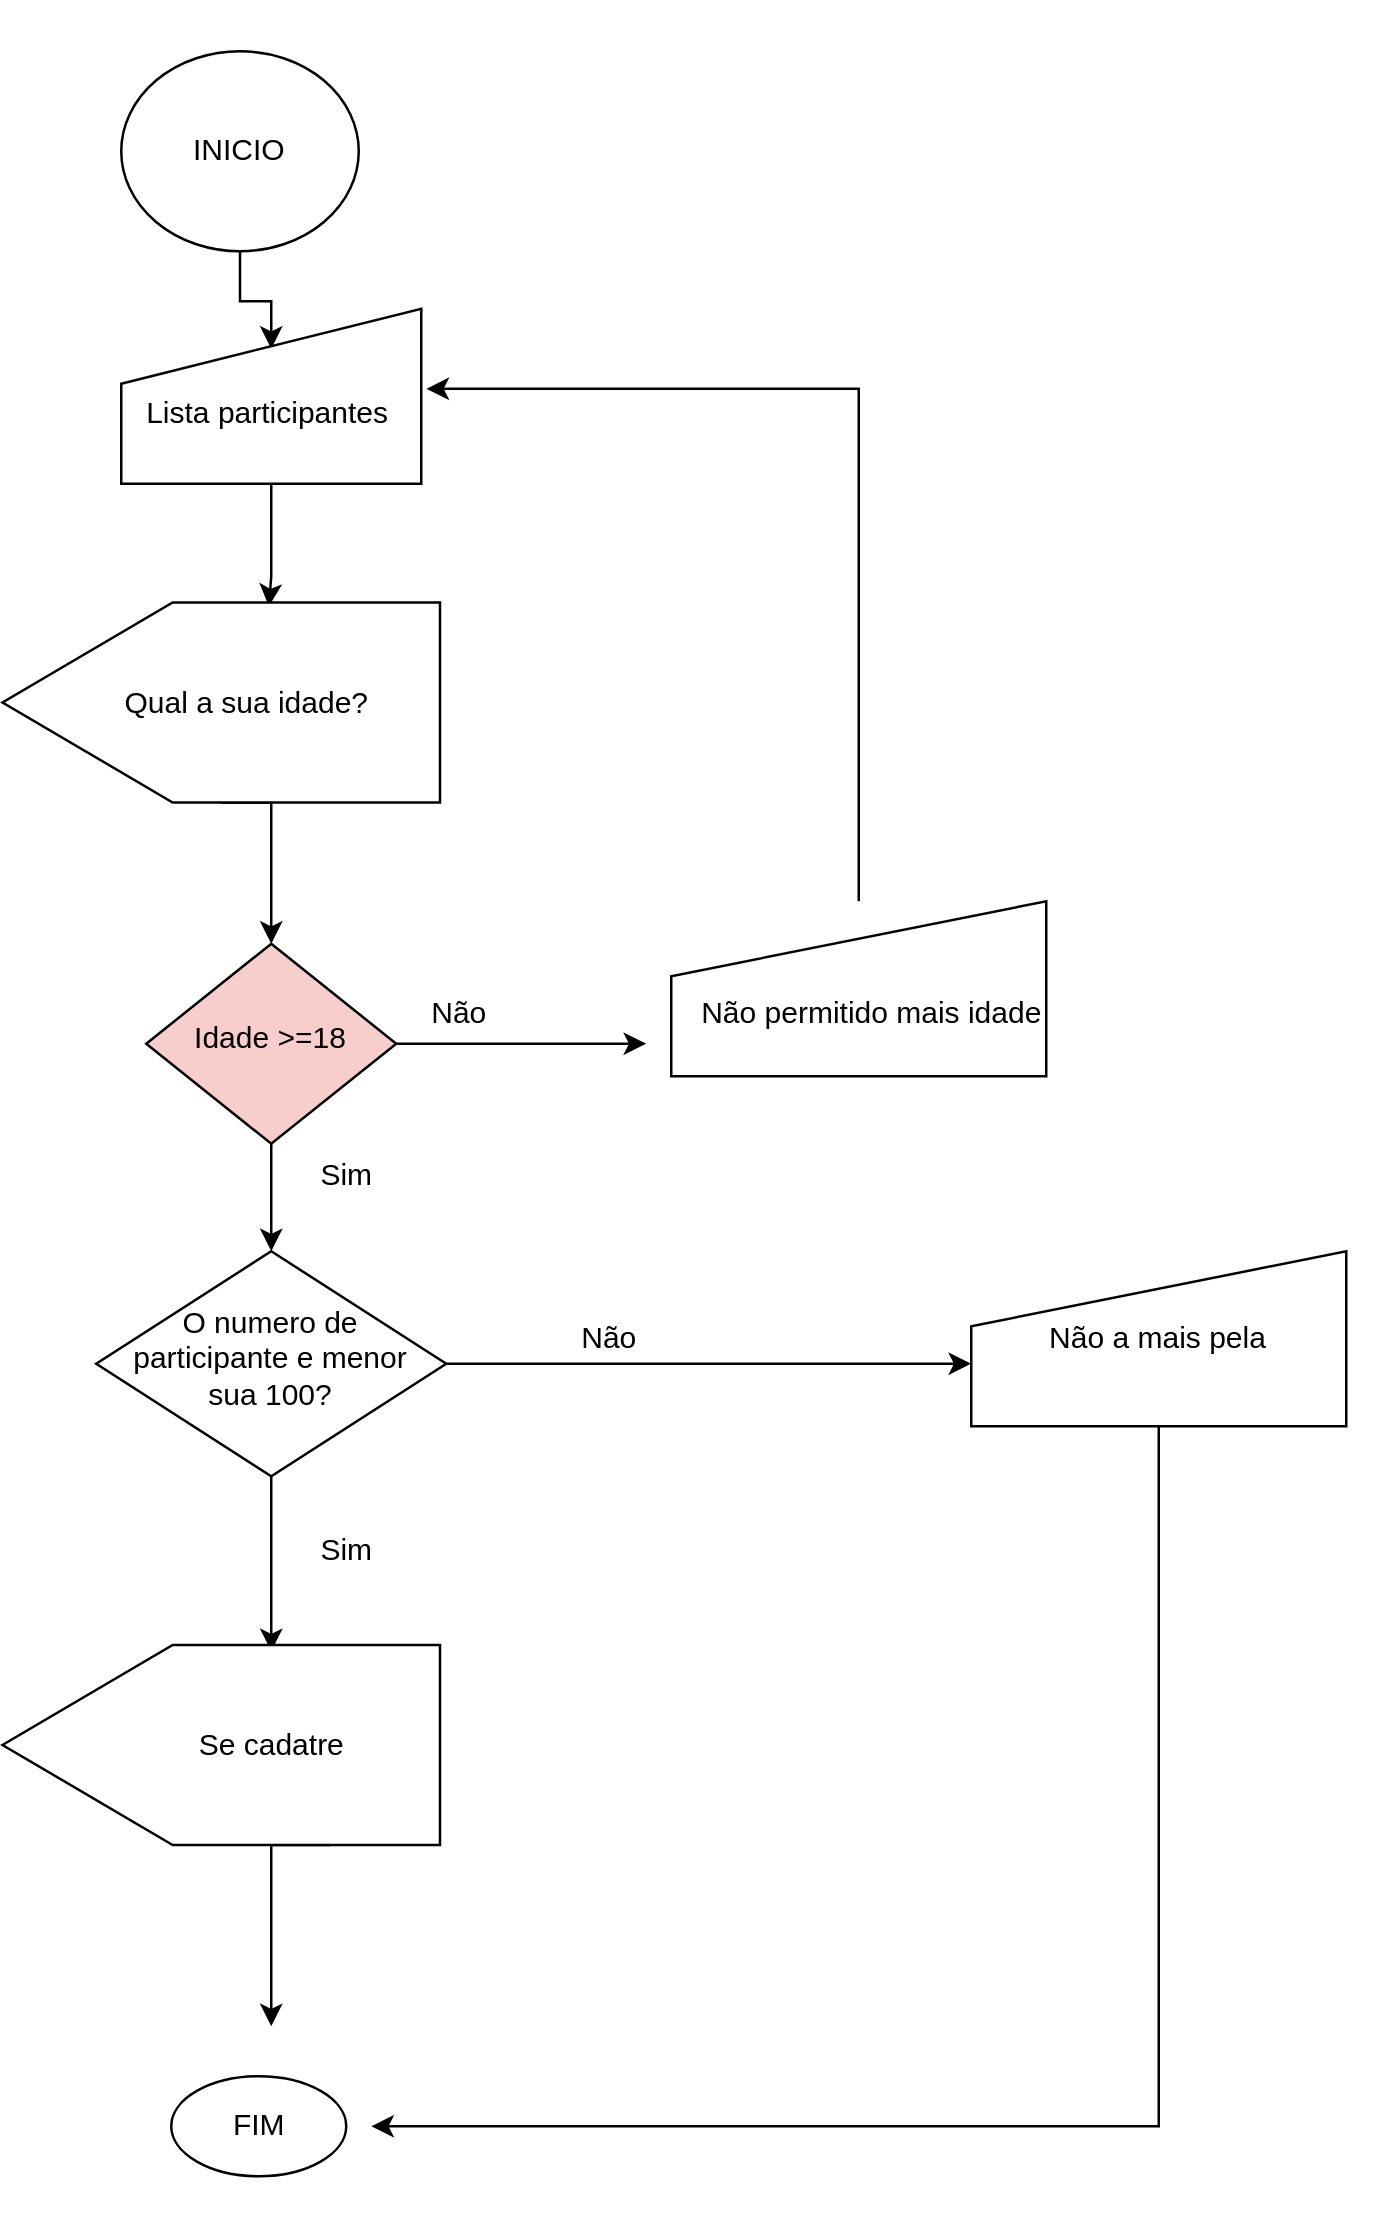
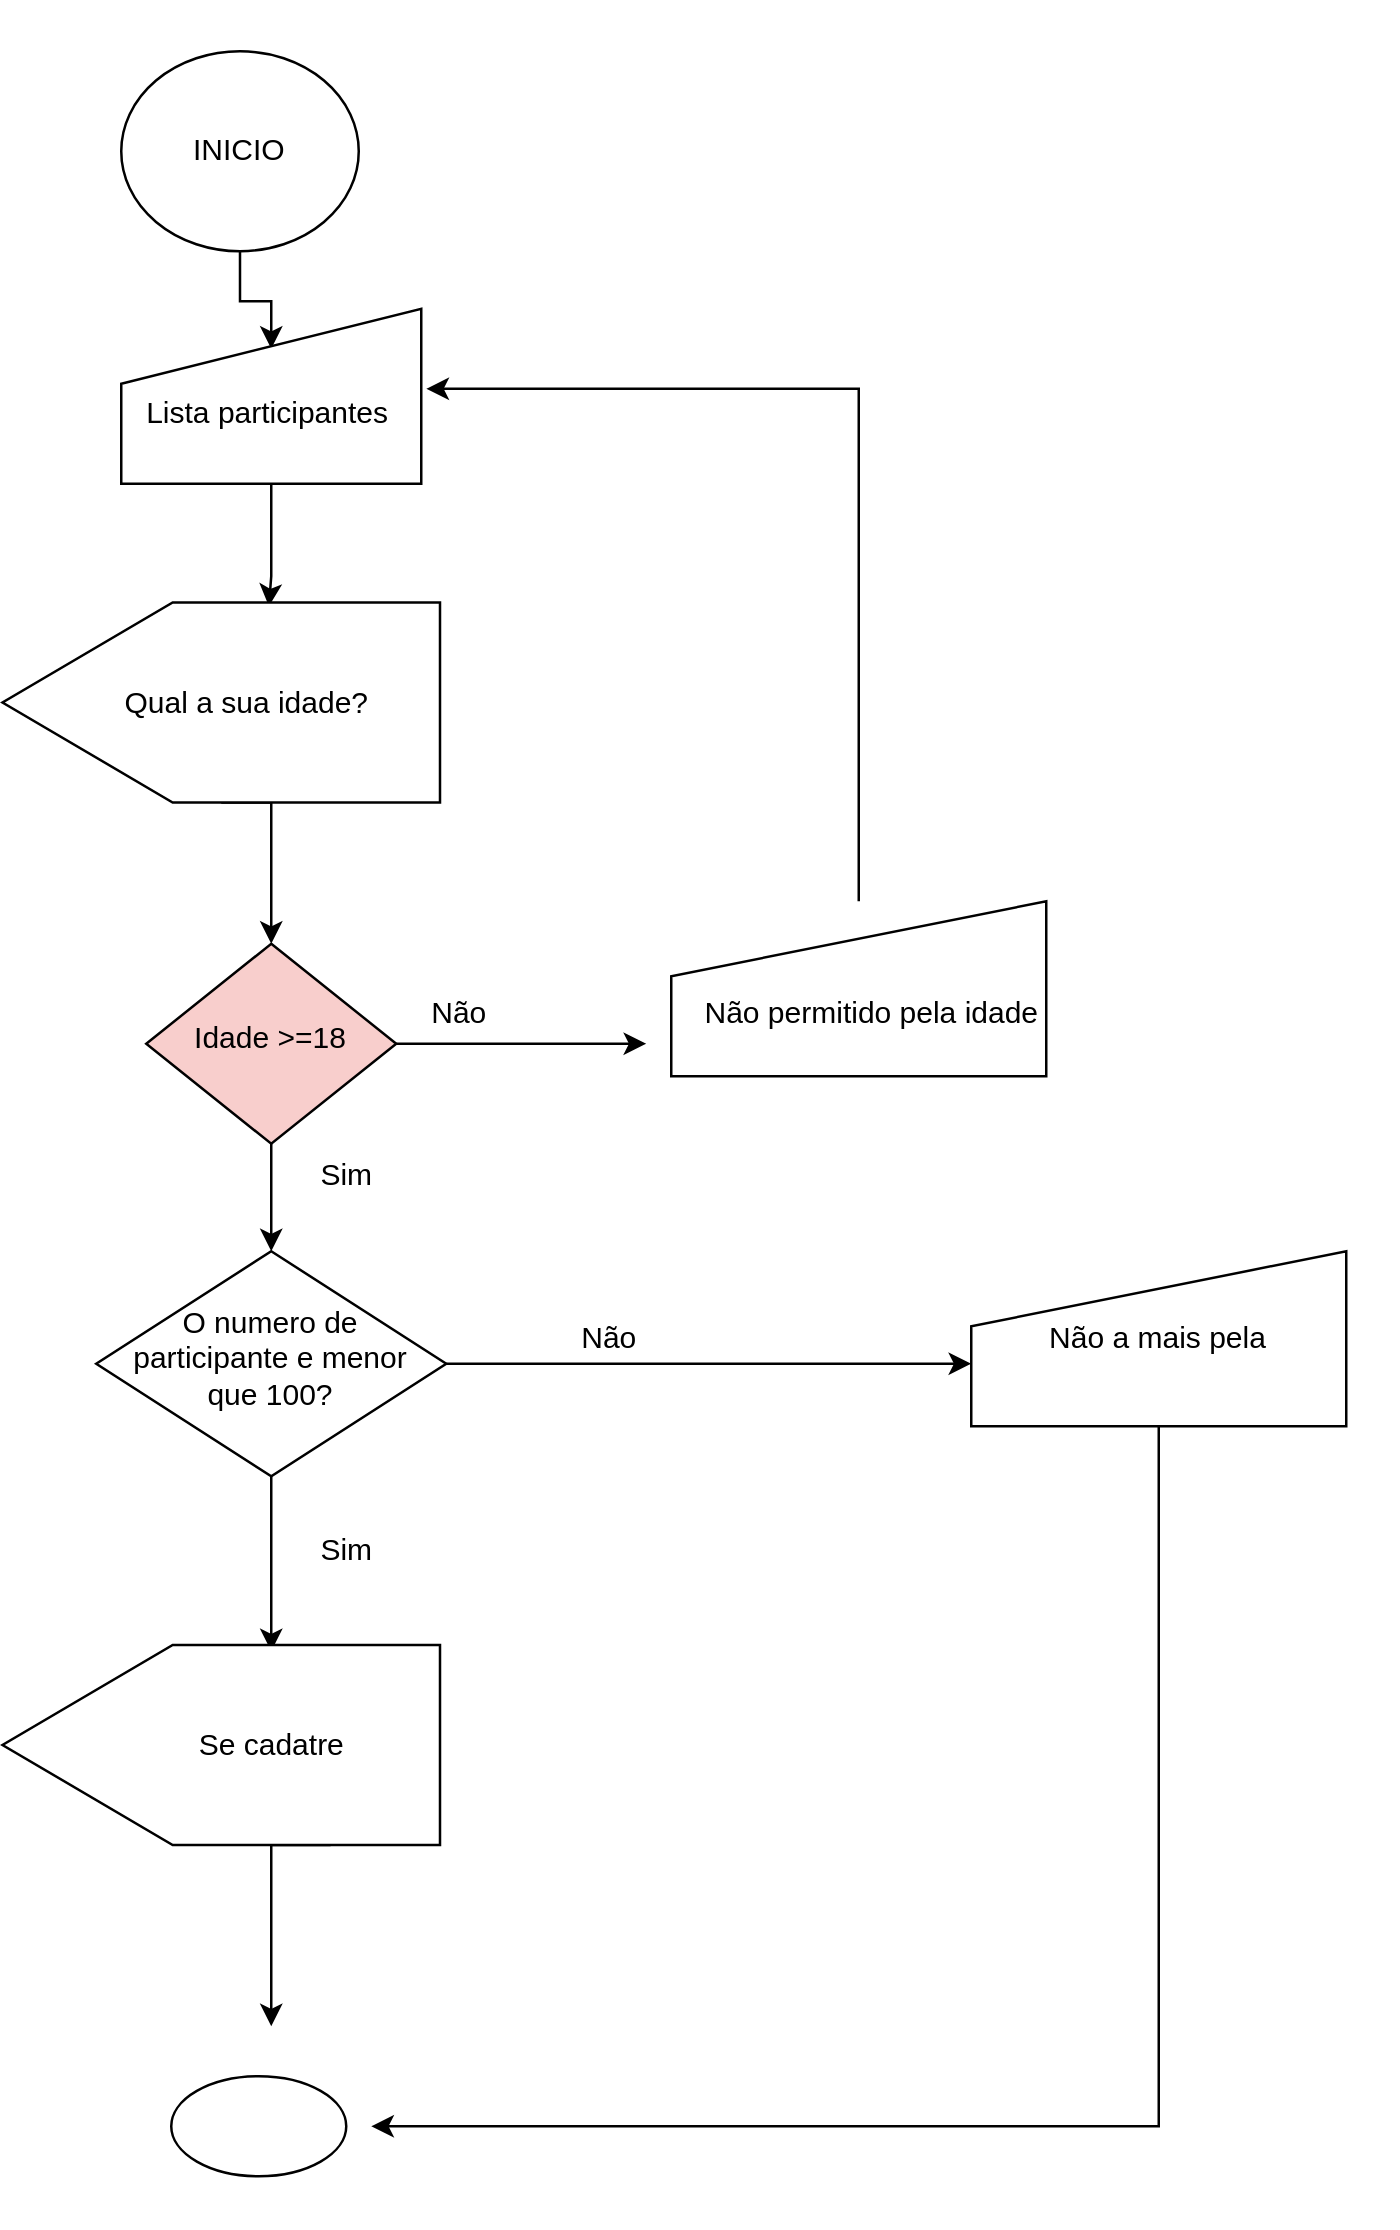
node "Não permitido mais idade": label "Não permitido mais idade" -> "Não permitido pela idade"
node "O numero de participante e menor sua 100?": label "O numero de participante e menor sua 100?" -> "O numero de participante e menor que 100?"
node "FIM": removed
